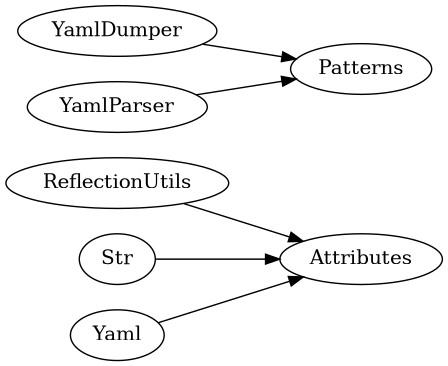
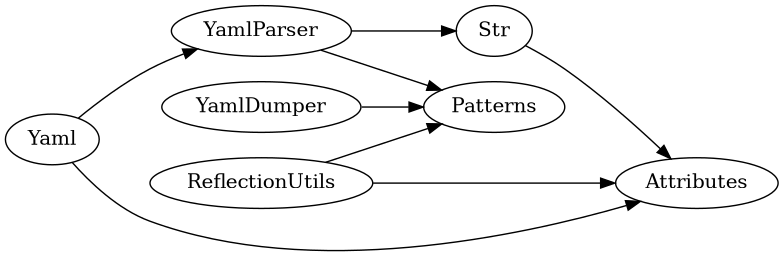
edge "YamlParser" -> "Str": added
edge "Yaml" -> "YamlParser": added
edge "ReflectionUtils" -> "Patterns": added
